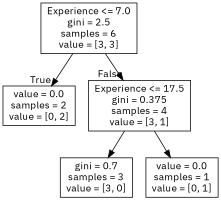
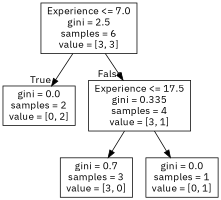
node "value = 0.0 samples = 2 value = [0, 2]": label "value = 0.0 samples = 2 value = [0, 2]" -> "gini = 0.0 samples = 2 value = [0, 2]"
node "Experience <= 17.5 gini = 0.375 samples = 4 value = [3, 1]": label "Experience <= 17.5 gini = 0.375 samples = 4 value = [3, 1]" -> "Experience <= 17.5 gini = 0.335 samples = 4 value = [3, 1]"
node "value = 0.0 samples = 1 value = [0, 1]": label "value = 0.0 samples = 1 value = [0, 1]" -> "gini = 0.0 samples = 1 value = [0, 1]"
